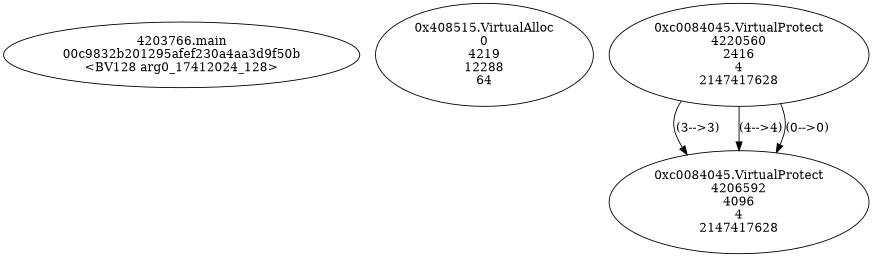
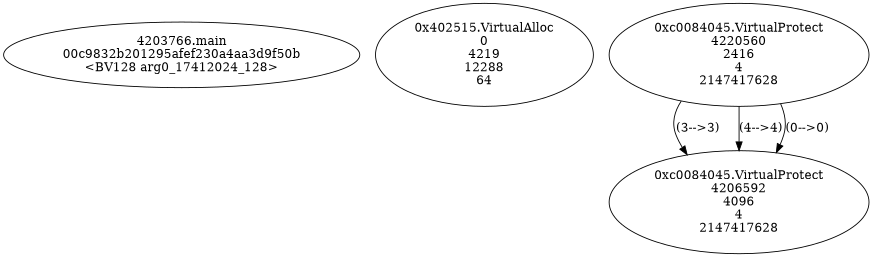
node "0x408515.VirtualAlloc 0 4219 12288 64": label "0x408515.VirtualAlloc 0 4219 12288 64" -> "0x402515.VirtualAlloc 0 4219 12288 64"
